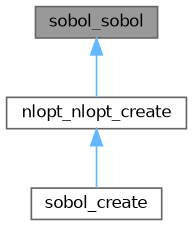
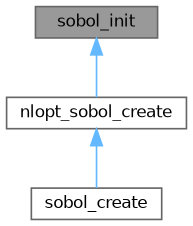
node "sobol_sobol": label "sobol_sobol" -> "sobol_init"
node "nlopt_nlopt_create": label "nlopt_nlopt_create" -> "nlopt_sobol_create"
